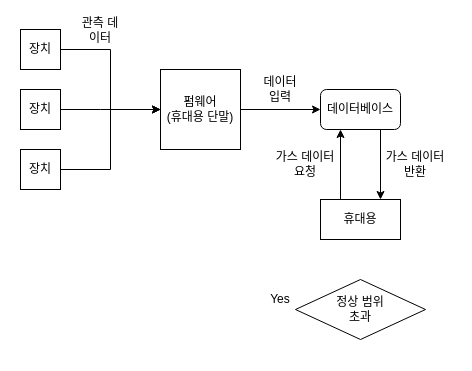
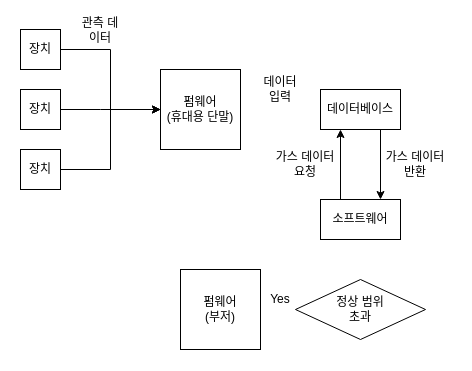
edge "펌웨어 (휴대용 단말)" -> "데이터베이스": removed
node "데이터베이스": shape rounded rectangle -> rectangle
node "휴대용": label "휴대용" -> "소프트웨어"
node "펌웨어 (부저)": added
